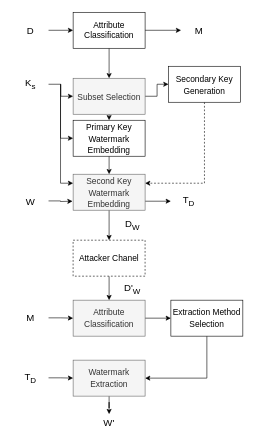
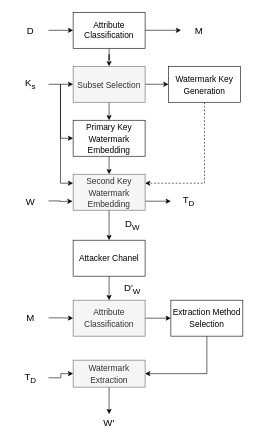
node "Secondary Key Generation": label "Secondary Key Generation" -> "Watermark Key Generation"
node "Subset Selection": moved (109, 96) -> (109, 84)
node "Attacker Chanel": style dashed -> solid
node "Watermark Extraction": size 72x36 -> 72x27
